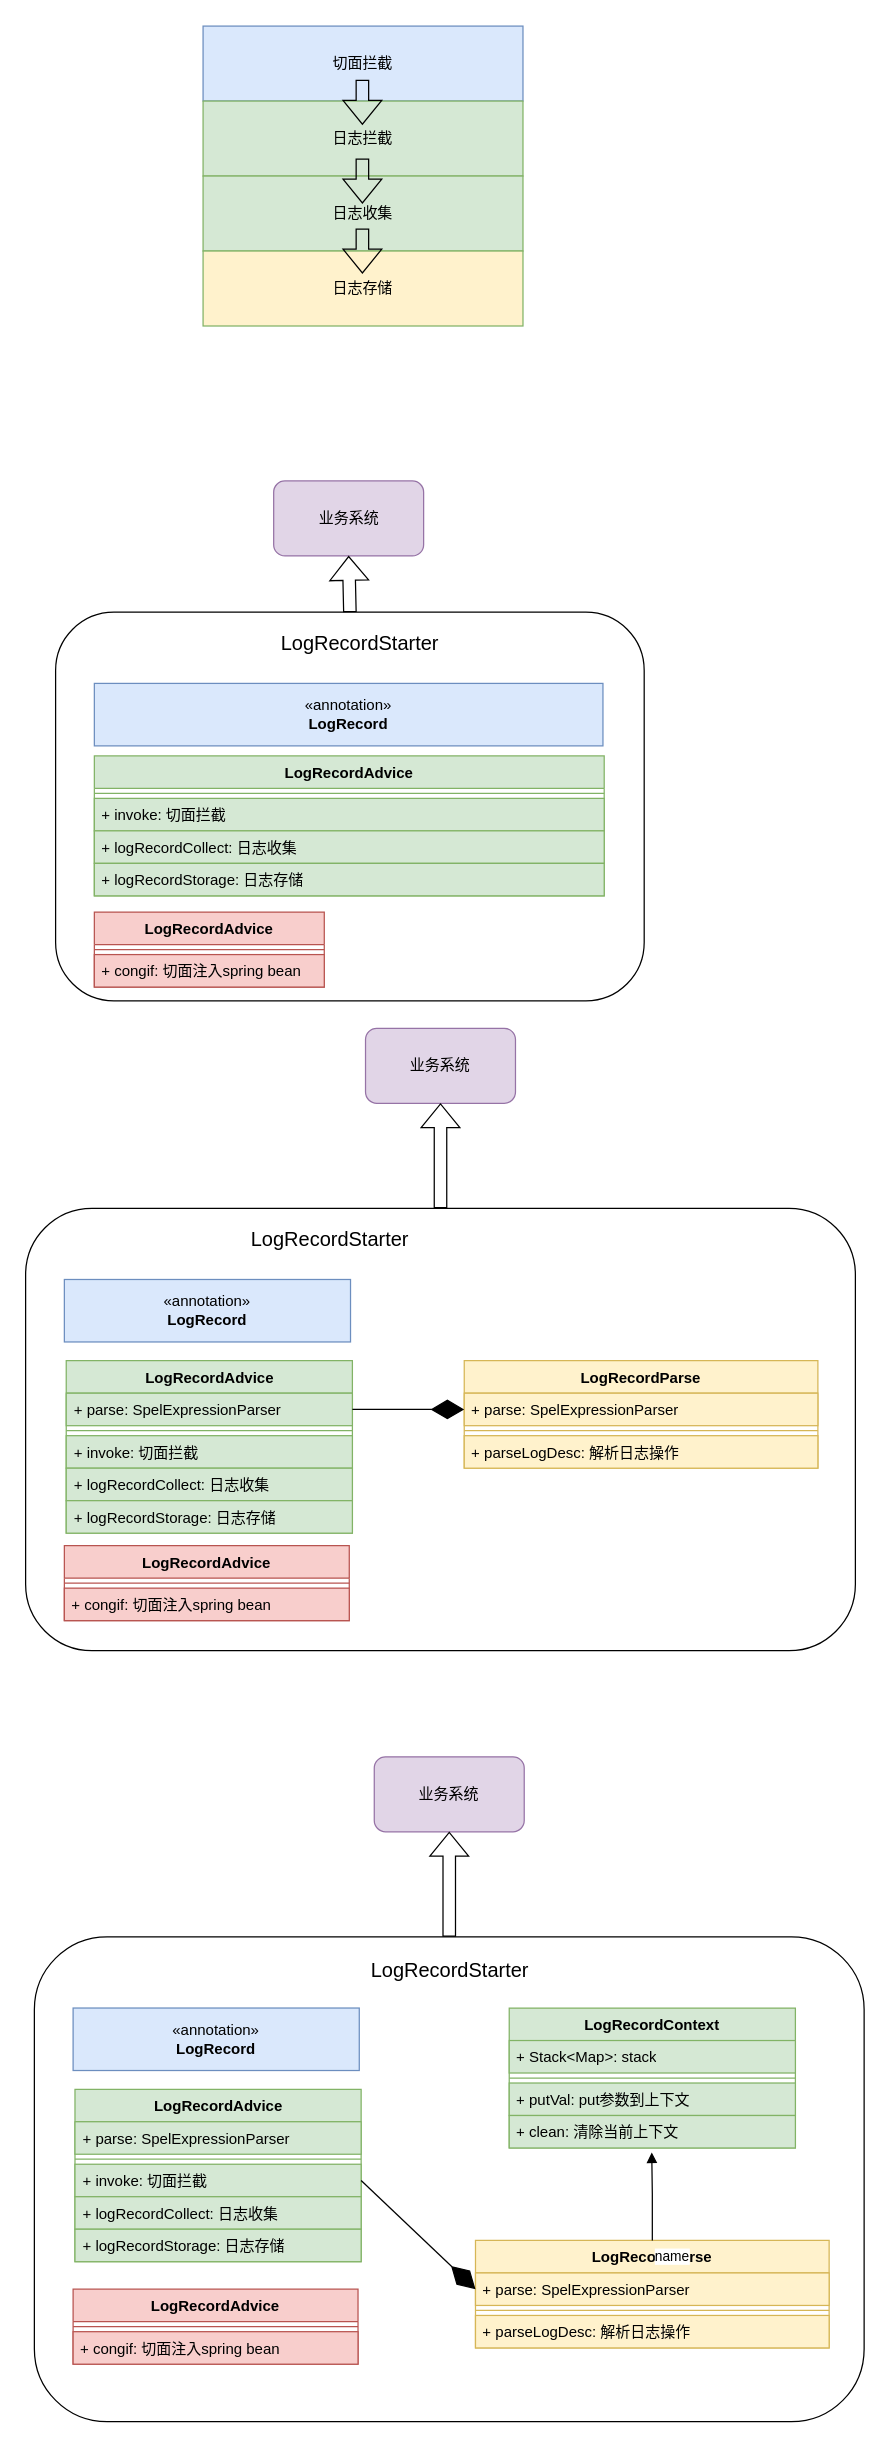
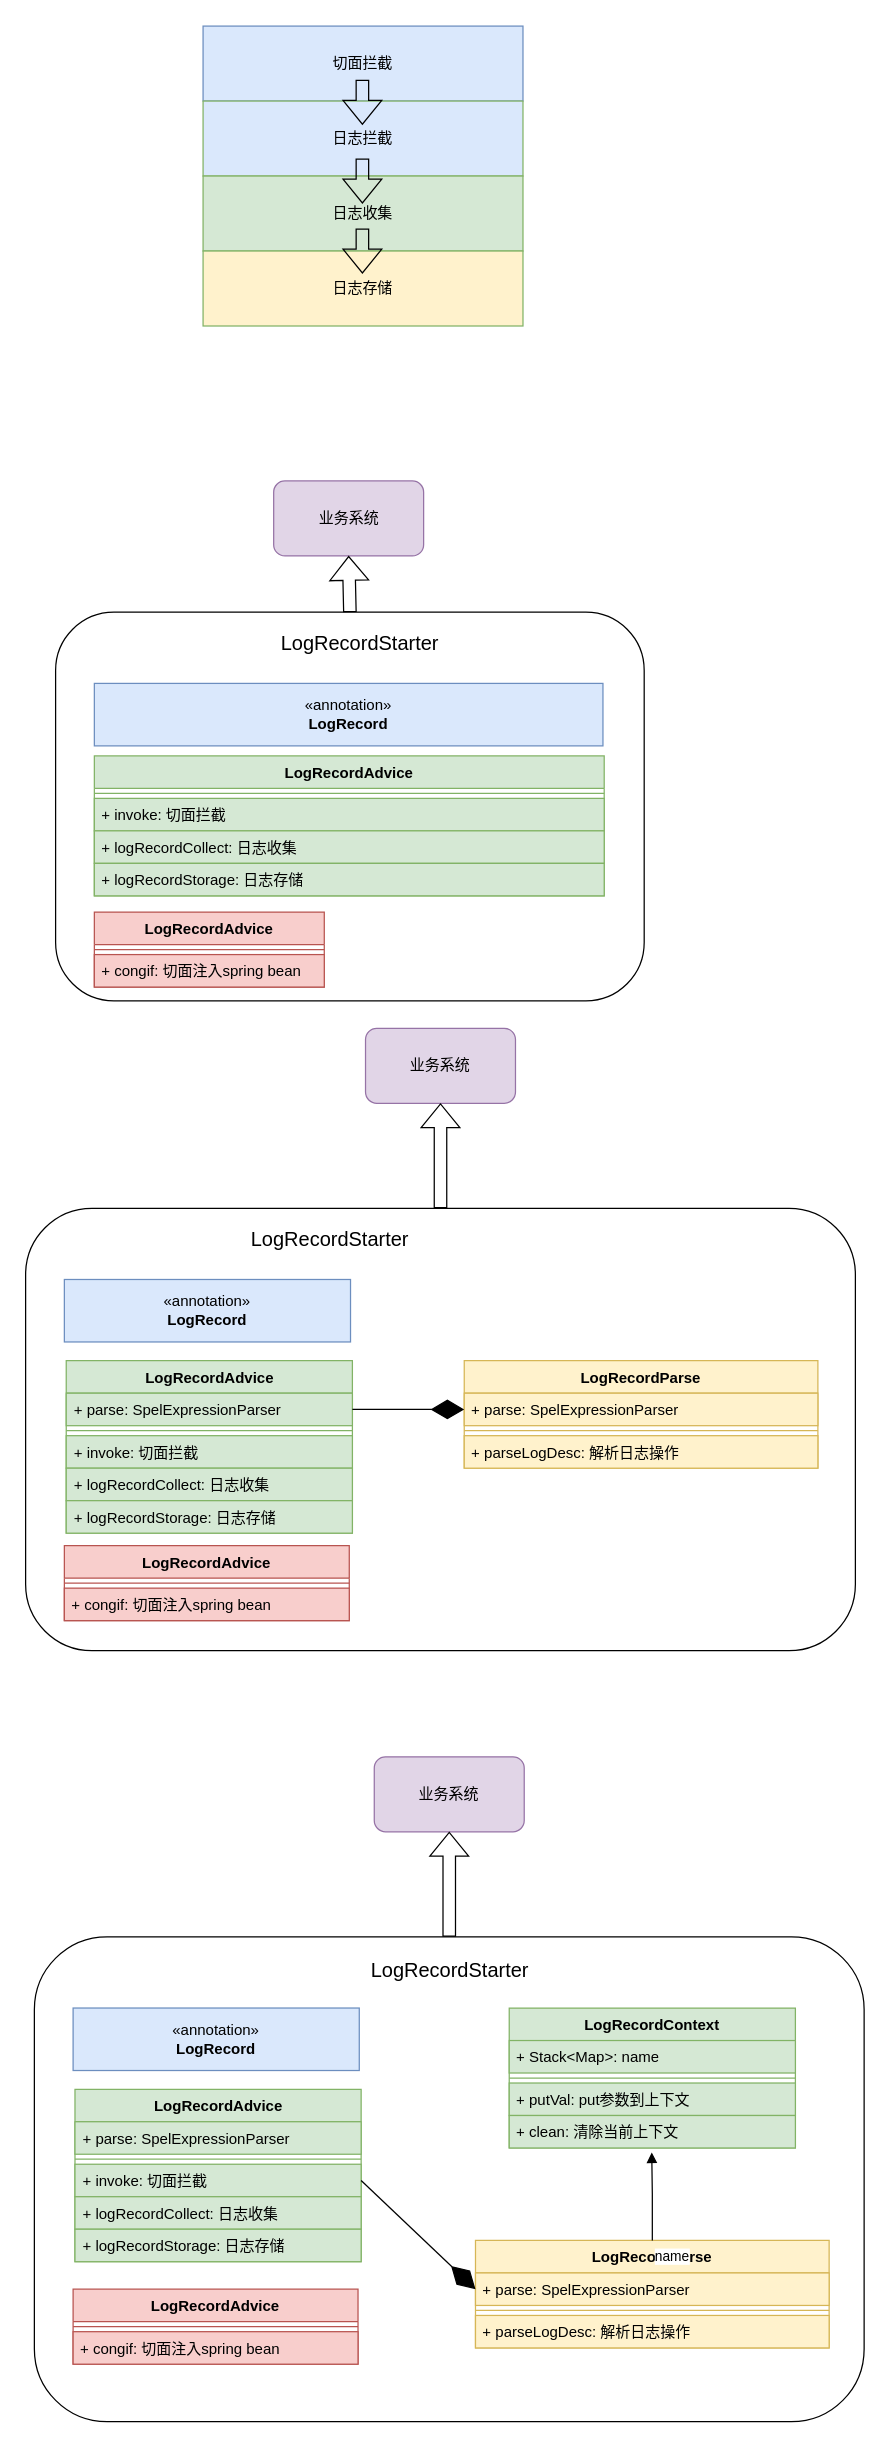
node "日志拦截": fillcolor #d5e8d4 -> #dae8fc
node "+ Stack<Map>: stack": label "+ Stack<Map>: stack" -> "+ Stack<Map>: name"
